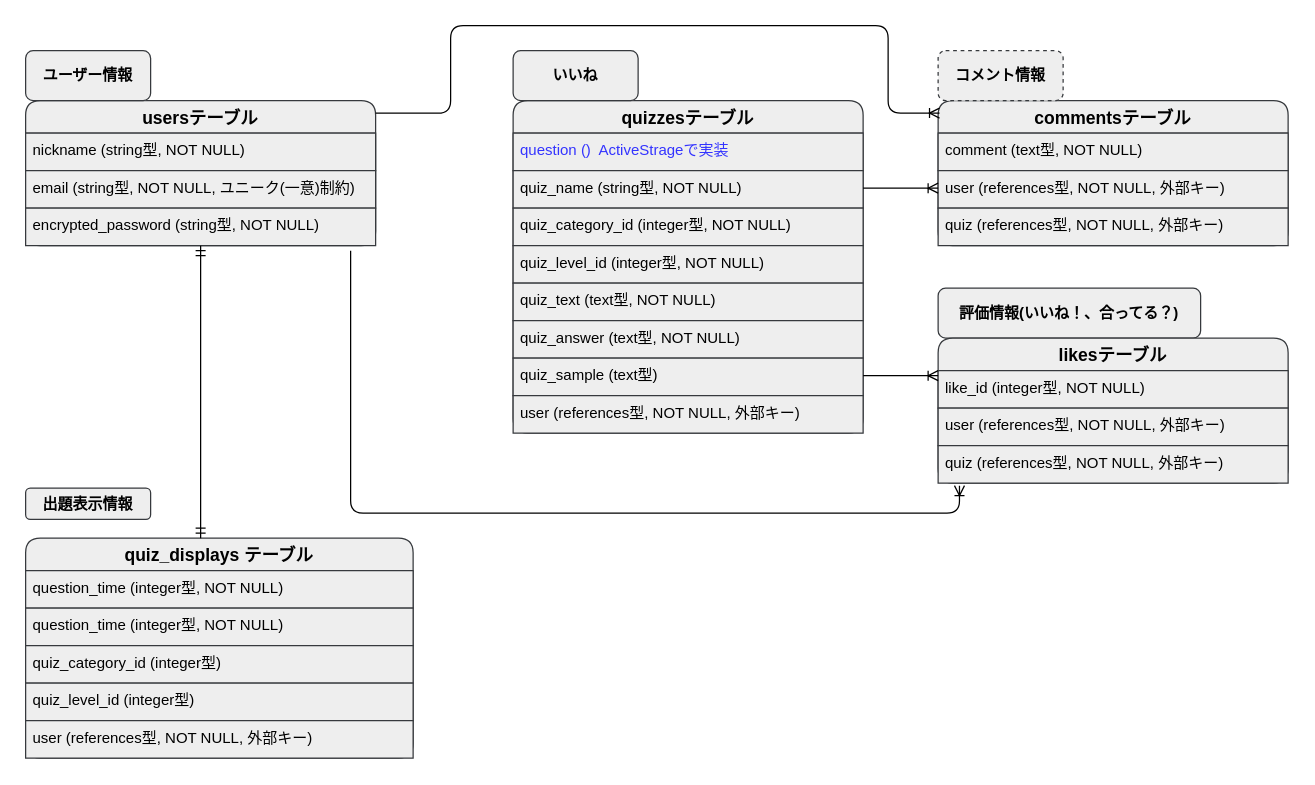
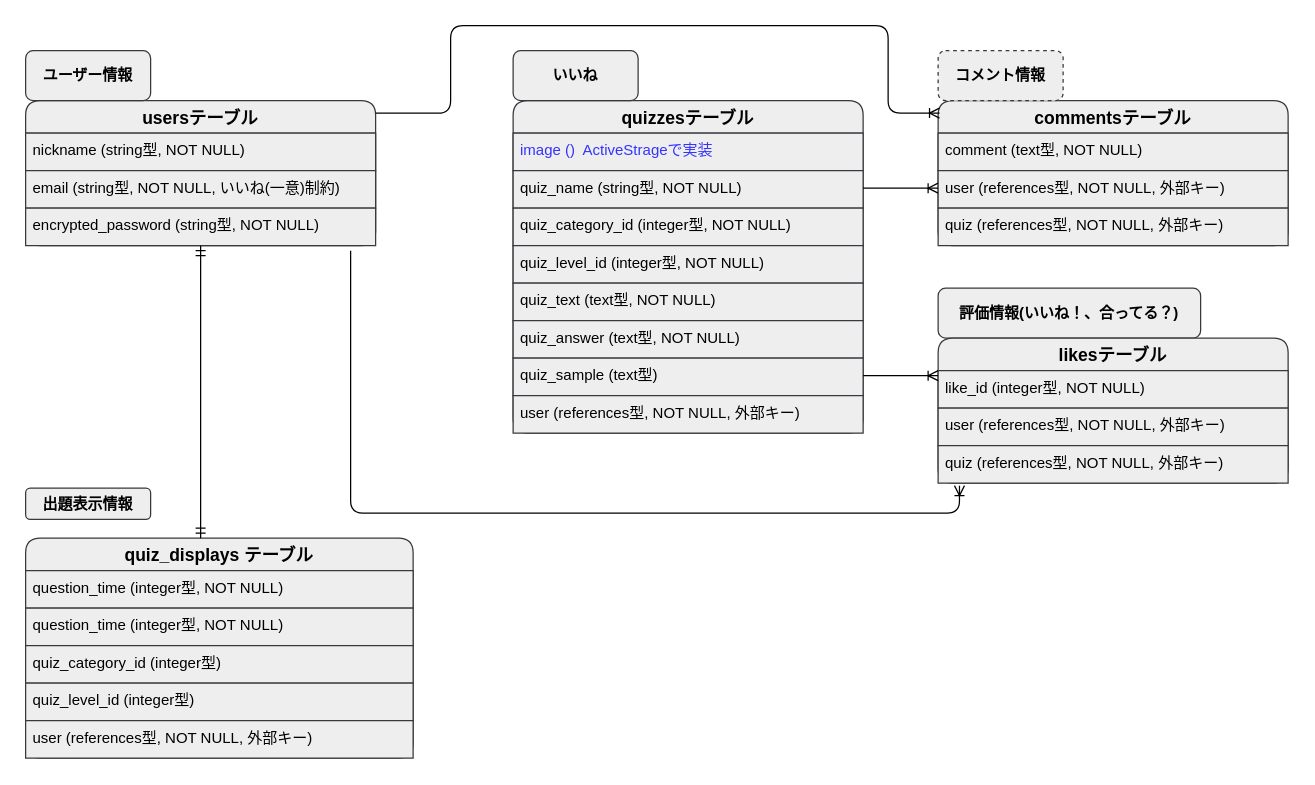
node "question () ActiveStrageで実装": label "question () ActiveStrageで実装" -> "image () ActiveStrageで実装"
node "email (string型, NOT NULL, ユニーク(一意)制約)": label "email (string型, NOT NULL, ユニーク(一意)制約)" -> "email (string型, NOT NULL, いいね(一意)制約)"
